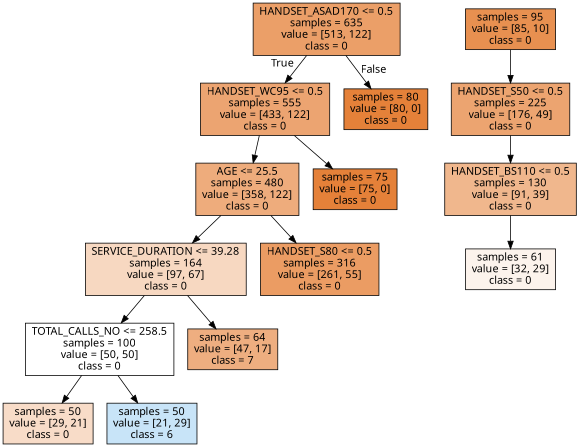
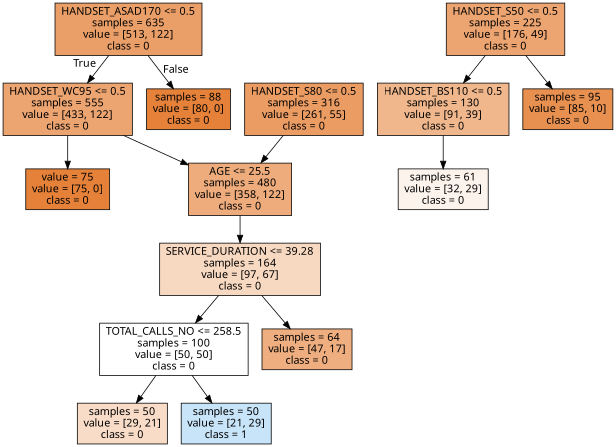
edge "samples = 95 value = [85, 10] class = 0" -> "HANDSET_S50 <= 0.5 samples = 225 value = [176, 49] class = 0": reversed
node "samples = 80 value = [80, 0] class = 0": label "samples = 80 value = [80, 0] class = 0" -> "samples = 88 value = [80, 0] class = 0"
node "samples = 75 value = [75, 0] class = 0": label "samples = 75 value = [75, 0] class = 0" -> "value = 75 value = [75, 0] class = 0"
edge "AGE <= 25.5 samples = 480 value = [358, 122] class = 0" -> "HANDSET_S80 <= 0.5 samples = 316 value = [261, 55] class = 0": reversed
node "samples = 64 value = [47, 17] class = 7": label "samples = 64 value = [47, 17] class = 7" -> "samples = 64 value = [47, 17] class = 0"
node "samples = 50 value = [21, 29] class = 6": label "samples = 50 value = [21, 29] class = 6" -> "samples = 50 value = [21, 29] class = 1"
